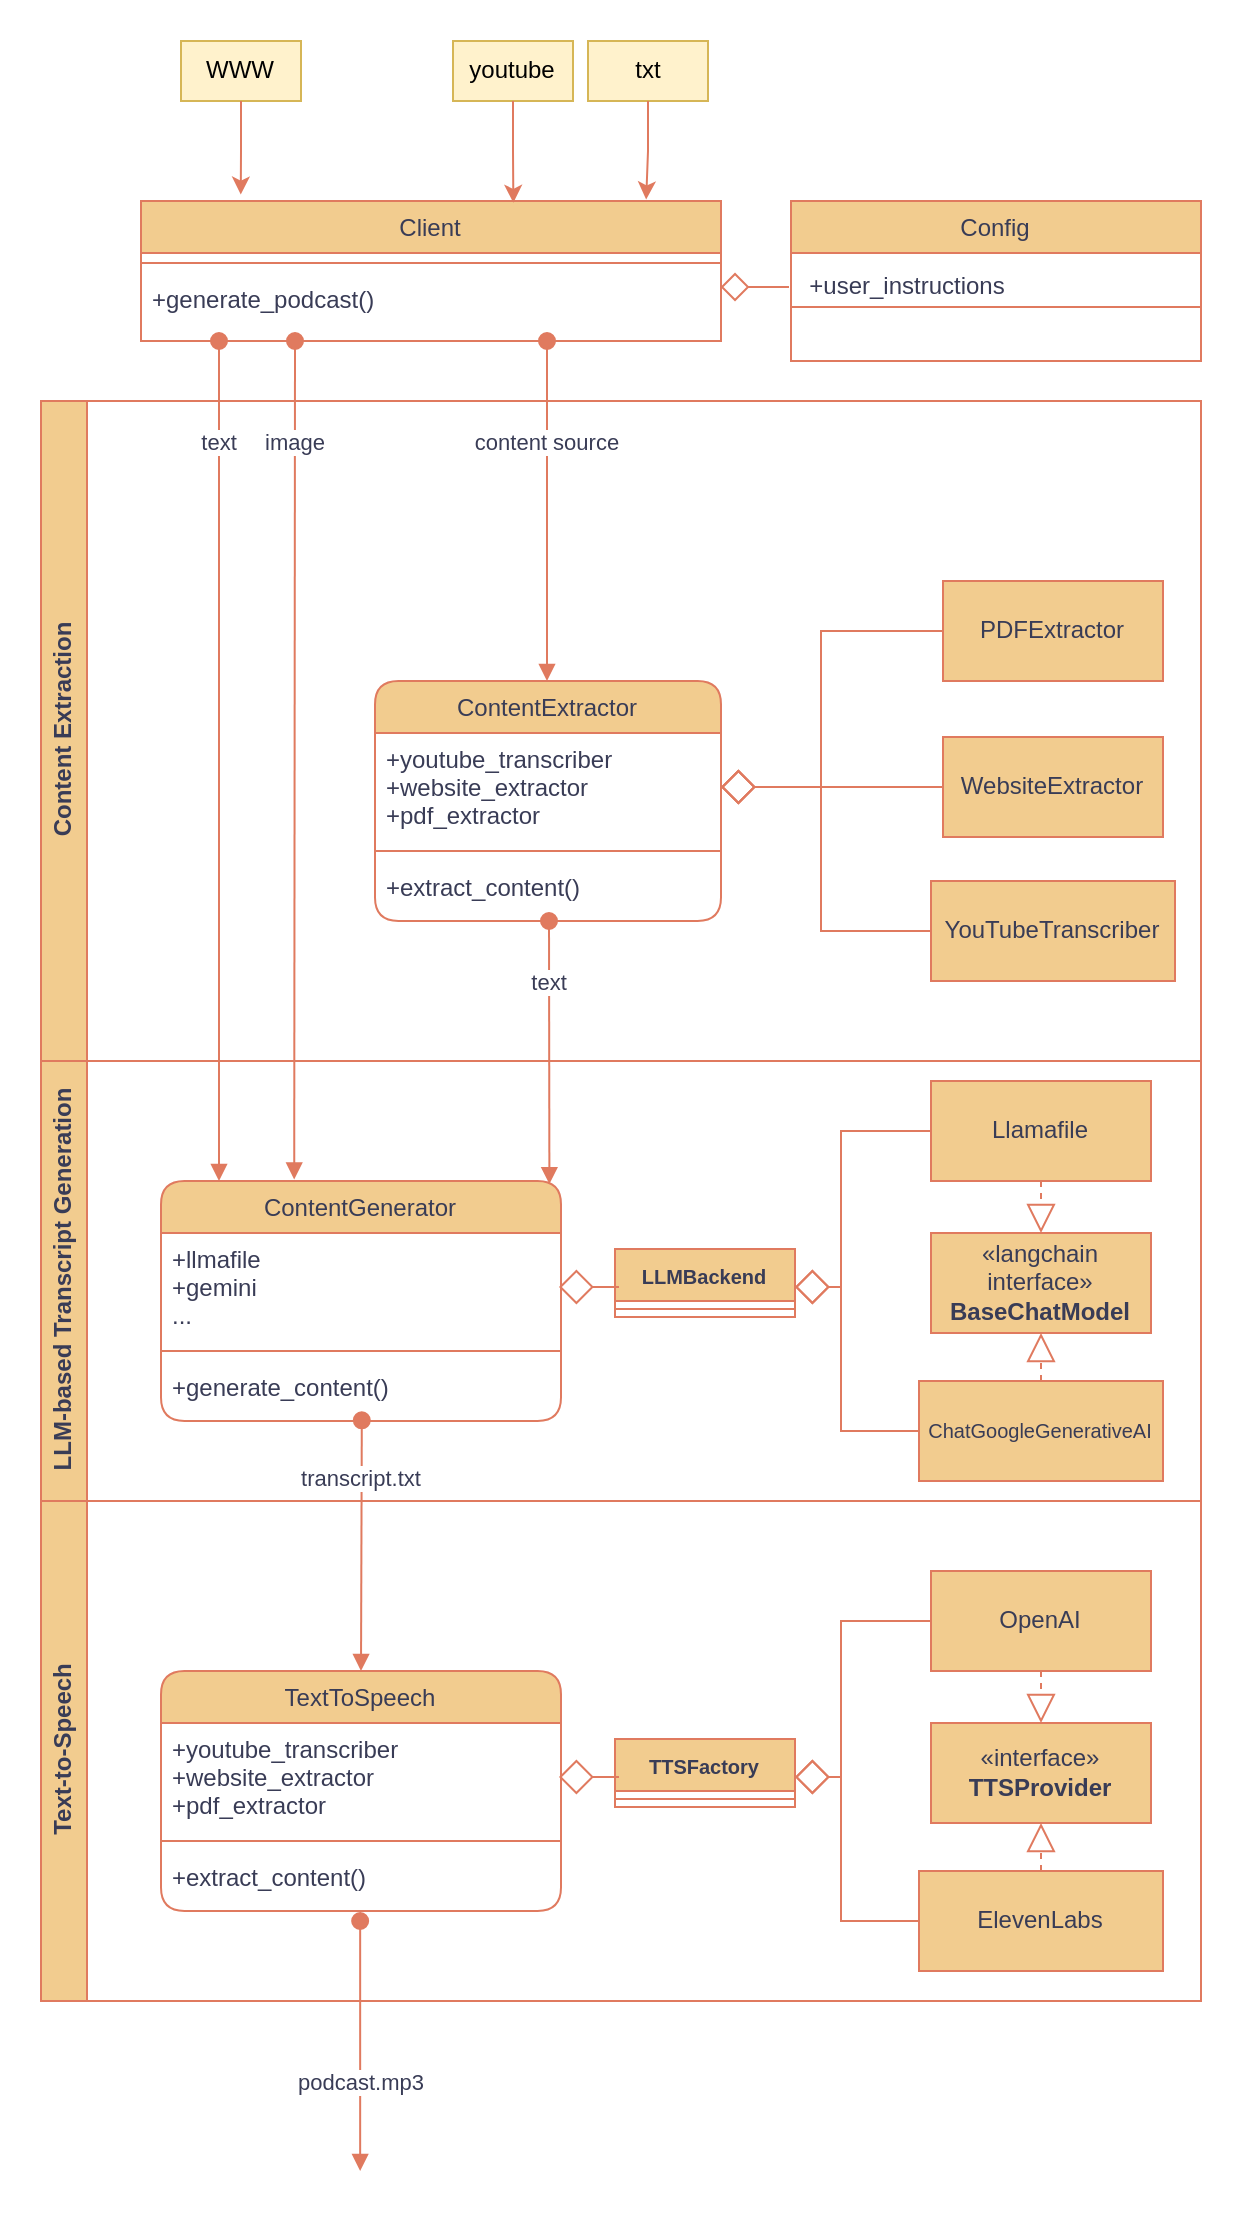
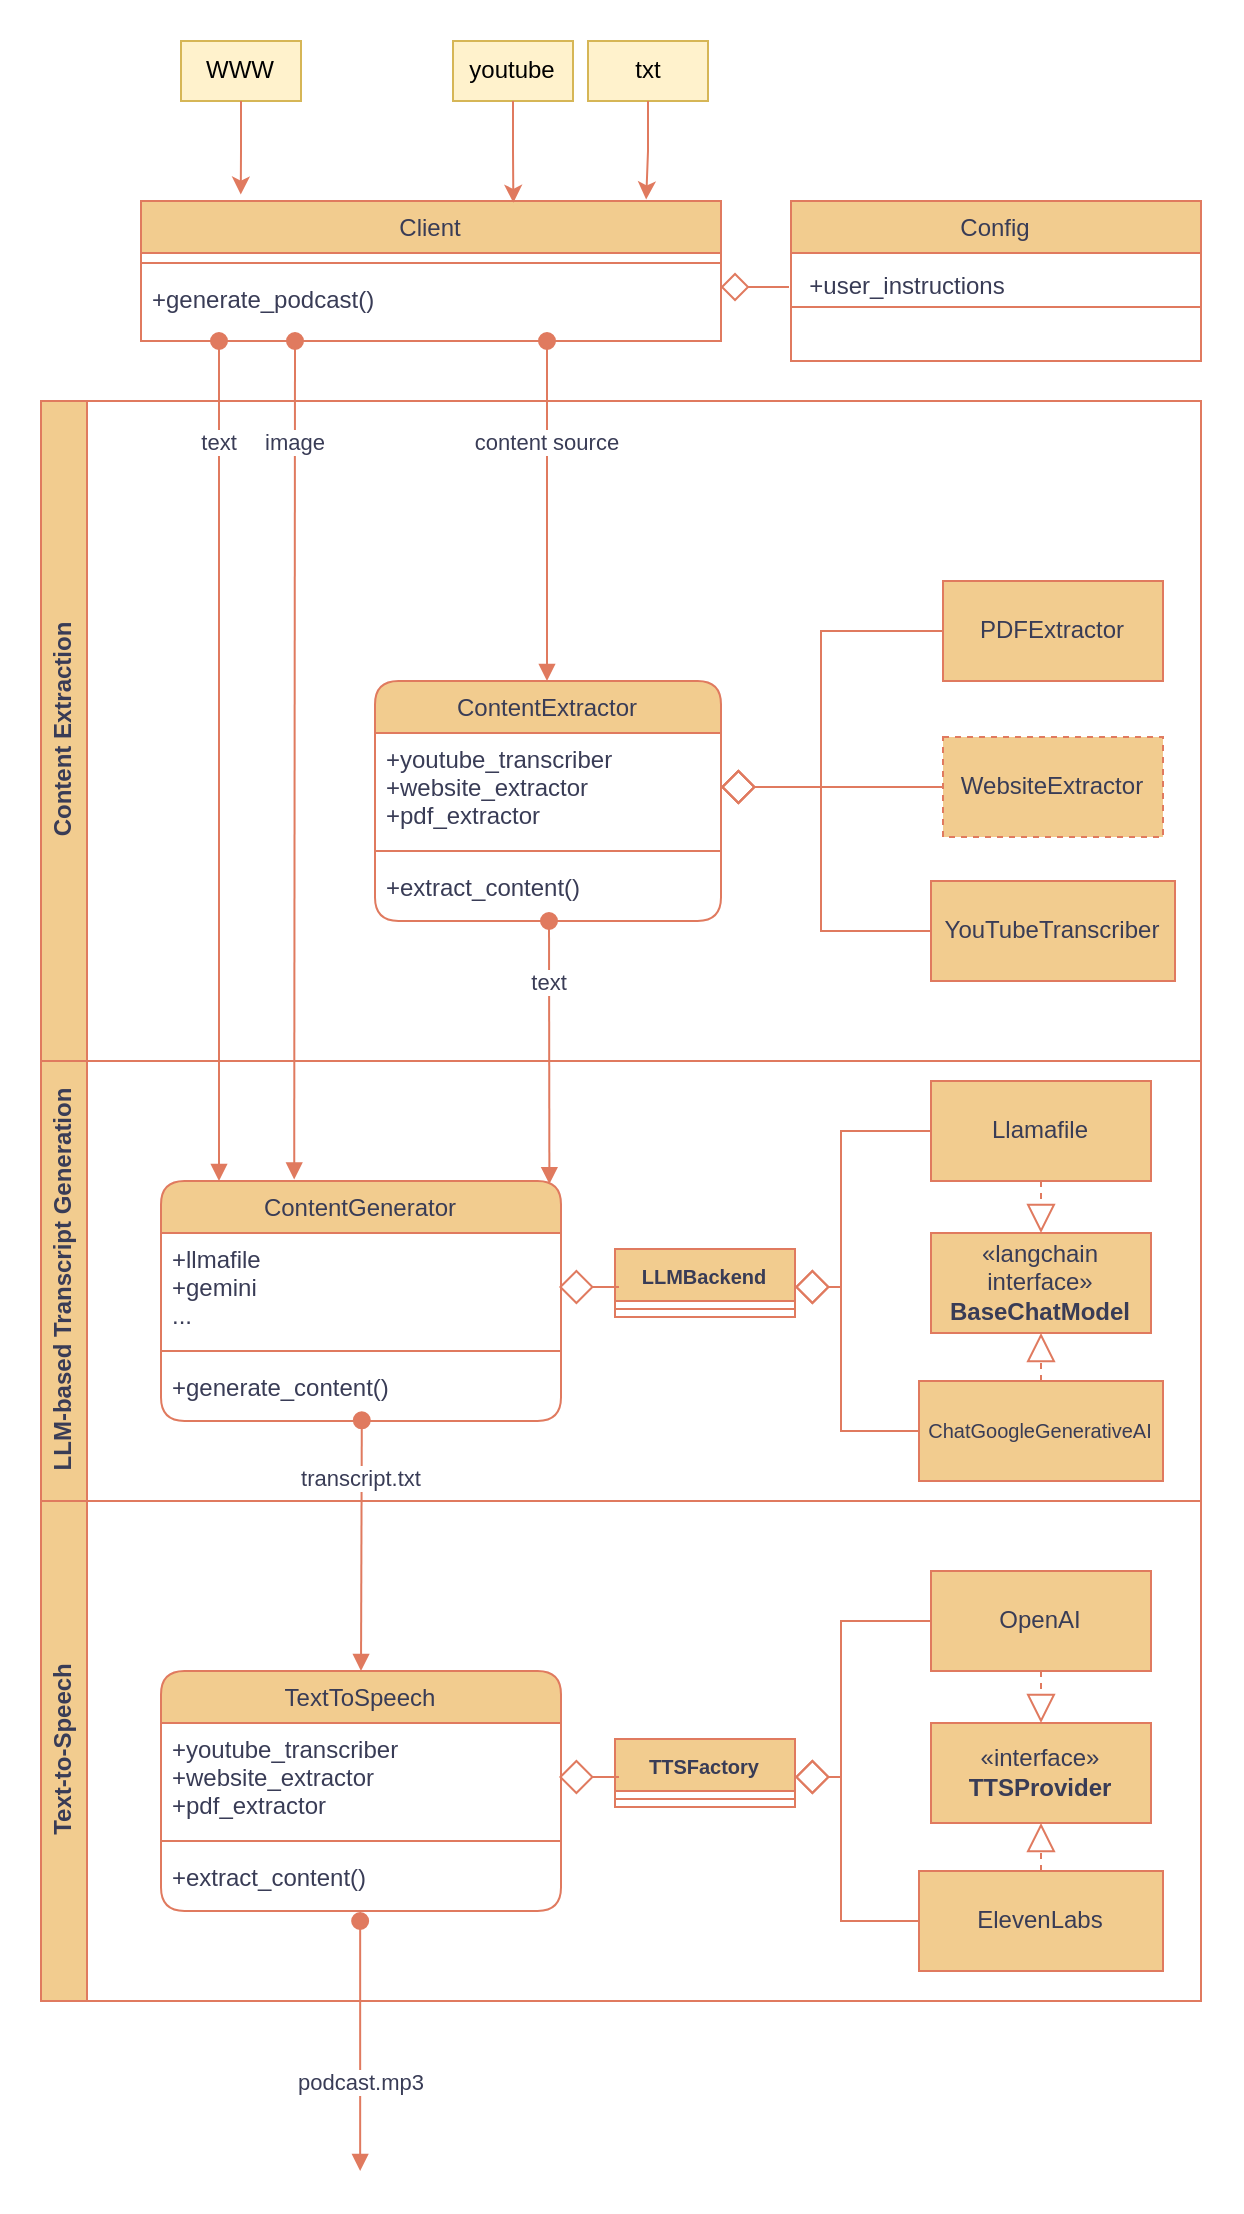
node "WebsiteExtractor": style solid -> dashed
